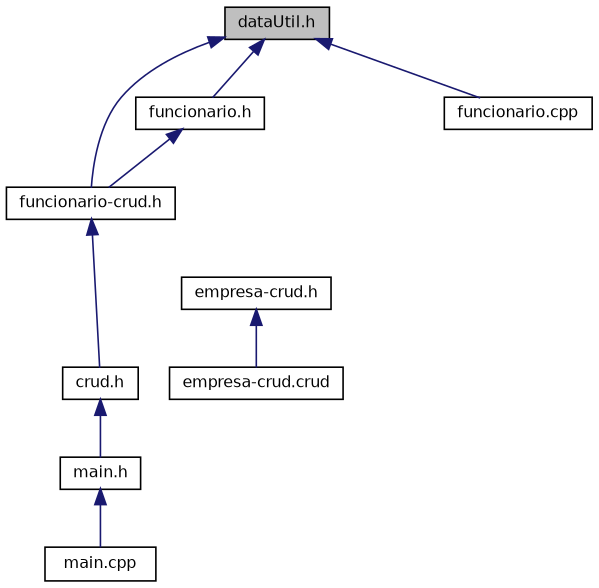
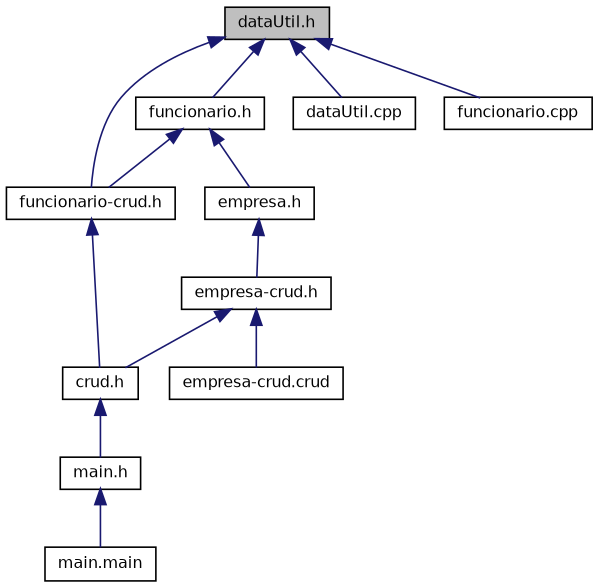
node "dataUtil.cpp": added
node "empresa.h": added
edge "crud.h" -> "empresa-crud.h": added
node "main.cpp": label "main.cpp" -> "main.main"
